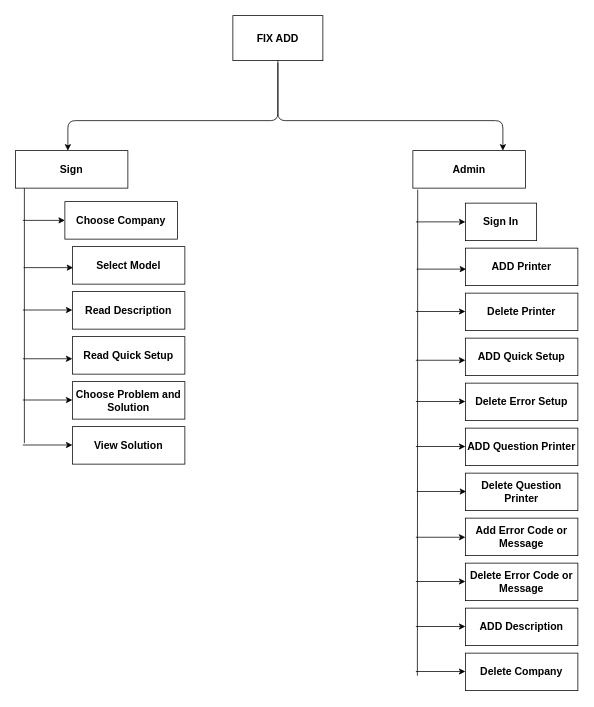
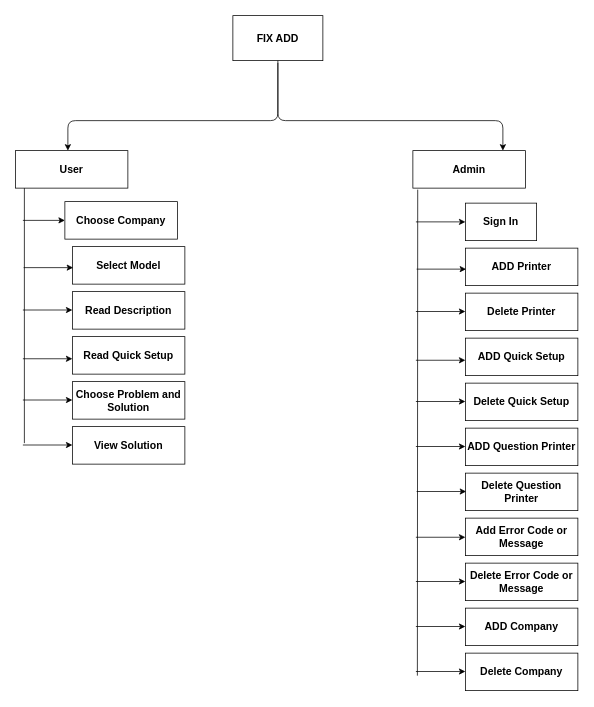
node "Sign": label "Sign" -> "User"
node "Delete Error Setup": label "Delete Error Setup" -> "Delete Quick Setup"
node "ADD Description": label "ADD Description" -> "ADD Company"
